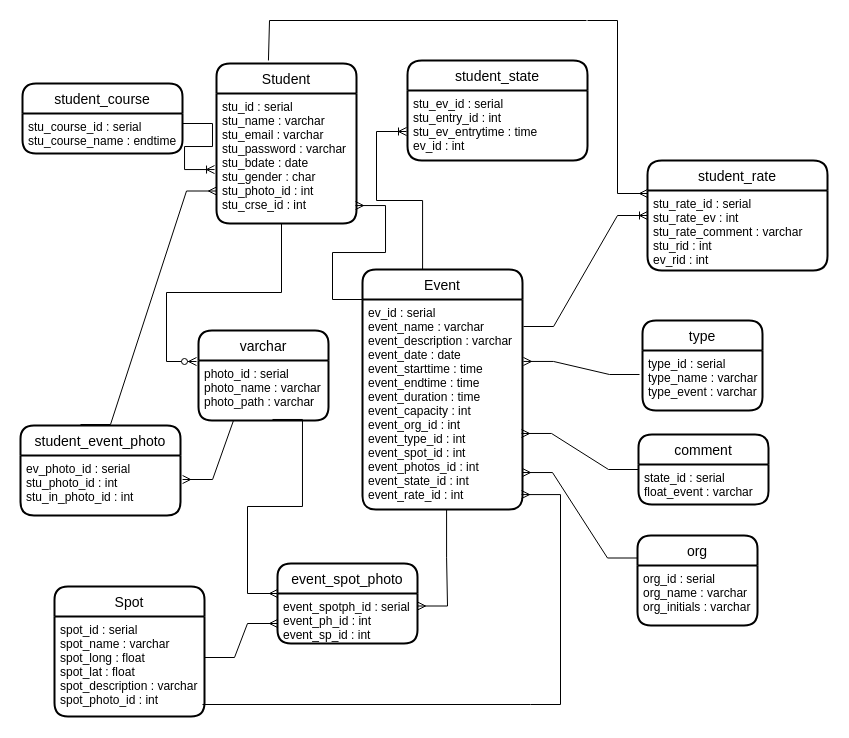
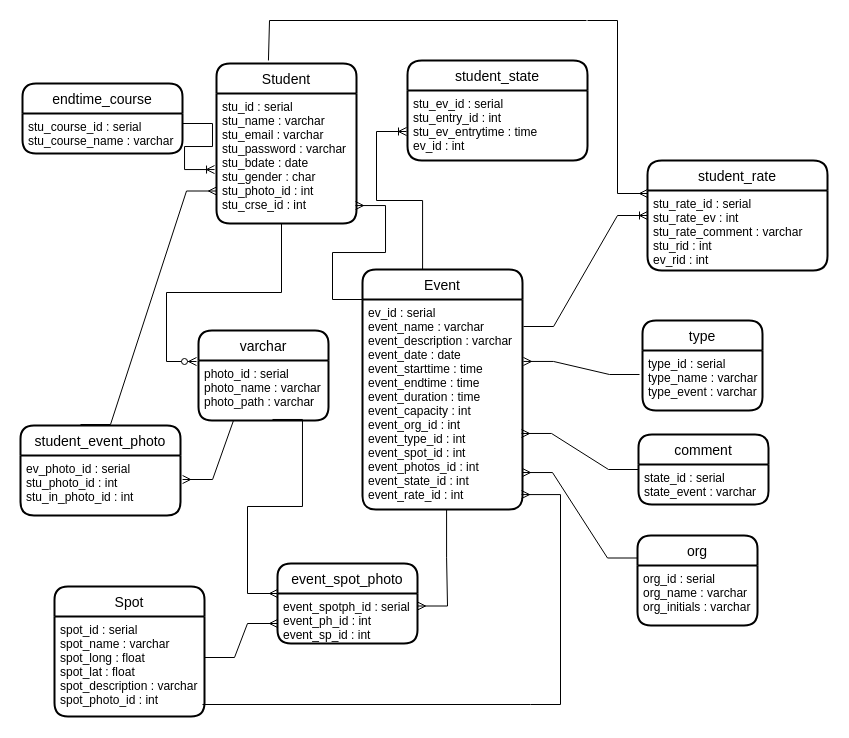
node "student_course": label "student_course" -> "endtime_course"
node "stu_course_id : serial stu_course_name : endtime": label "stu_course_id : serial stu_course_name : endtime" -> "stu_course_id : serial stu_course_name : varchar"
node "state_id : serial float_event : varchar": label "state_id : serial float_event : varchar" -> "state_id : serial state_event : varchar"
